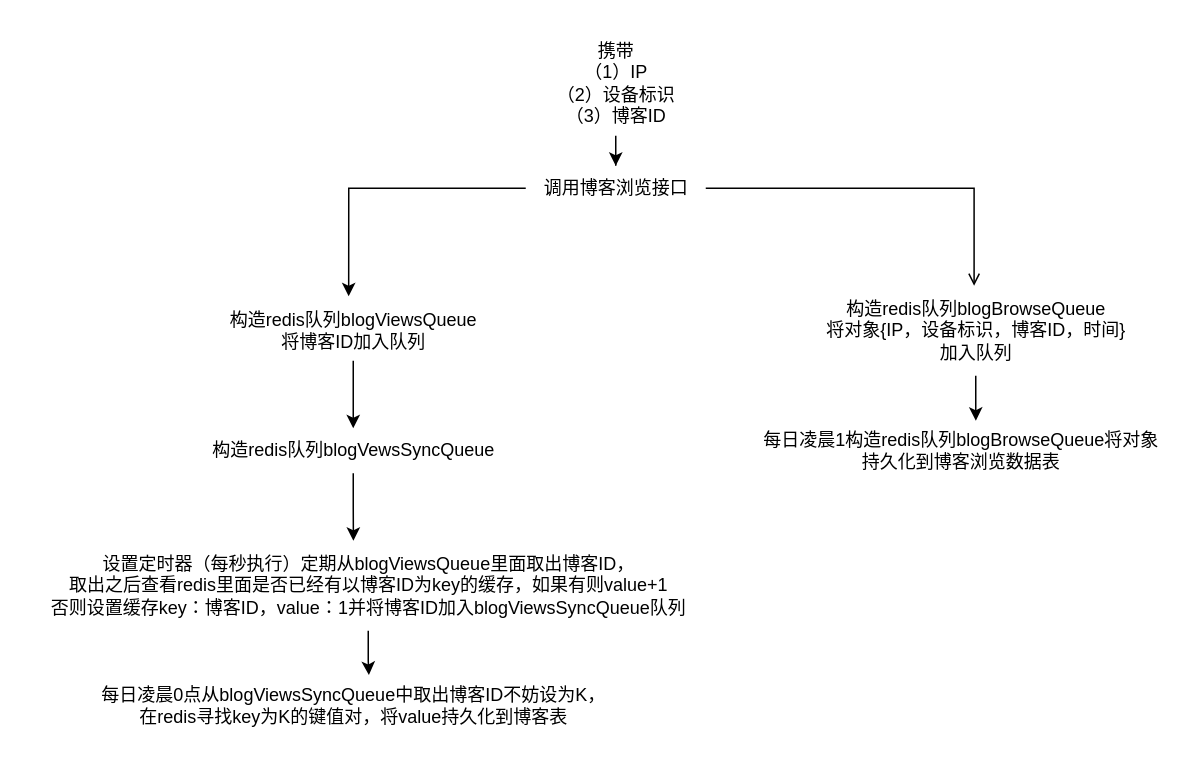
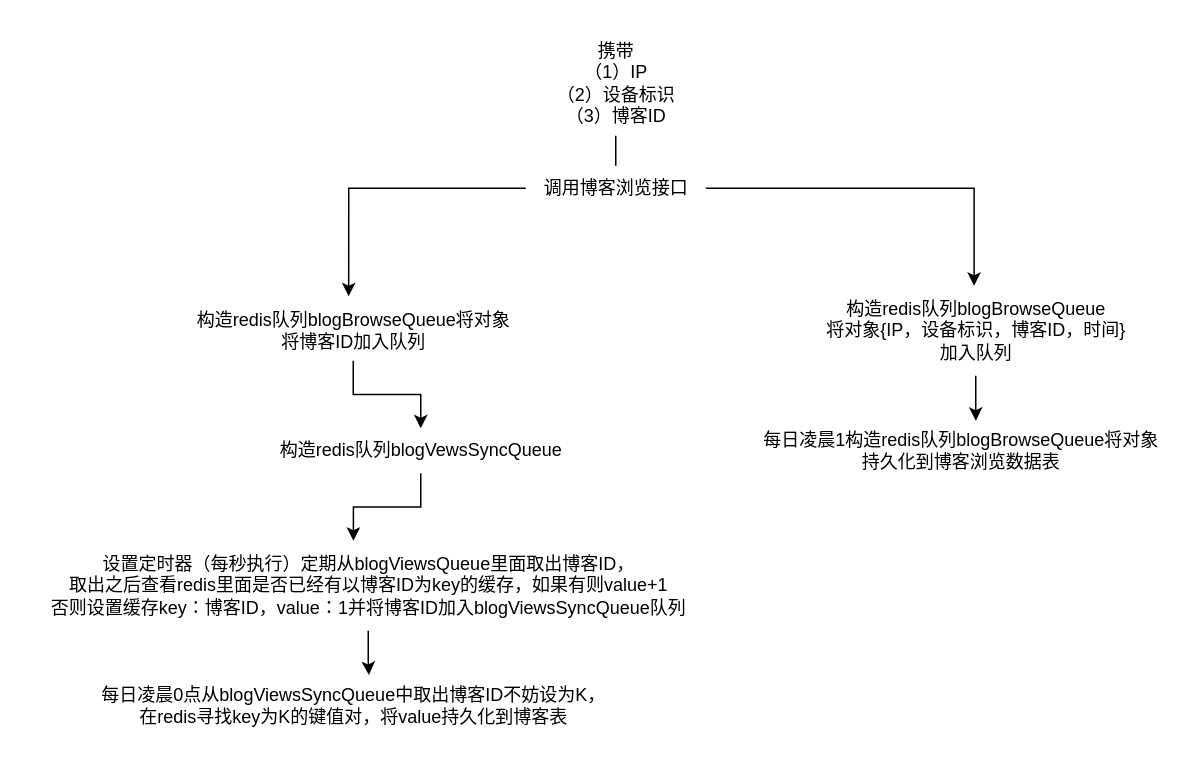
edge "携带 （1）IP （2）设备标识 （3）博客ID" -> "调用博客浏览接口": arrowhead classic -> none
edge "调用博客浏览接口" -> "构造redis队列blogBrowseQueue将对象{IP，设备标识，博客ID，时间}加入队列": arrowhead open -> classic
node "构造redis队列blogViewsQueue 将博客ID加入队列": label "构造redis队列blogViewsQueue 将博客ID加入队列" -> "构造redis队列blogBrowseQueue将对象 将博客ID加入队列"
node "构造redis队列blogVewsSyncQueue": moved (353, 451) -> (421, 451)
